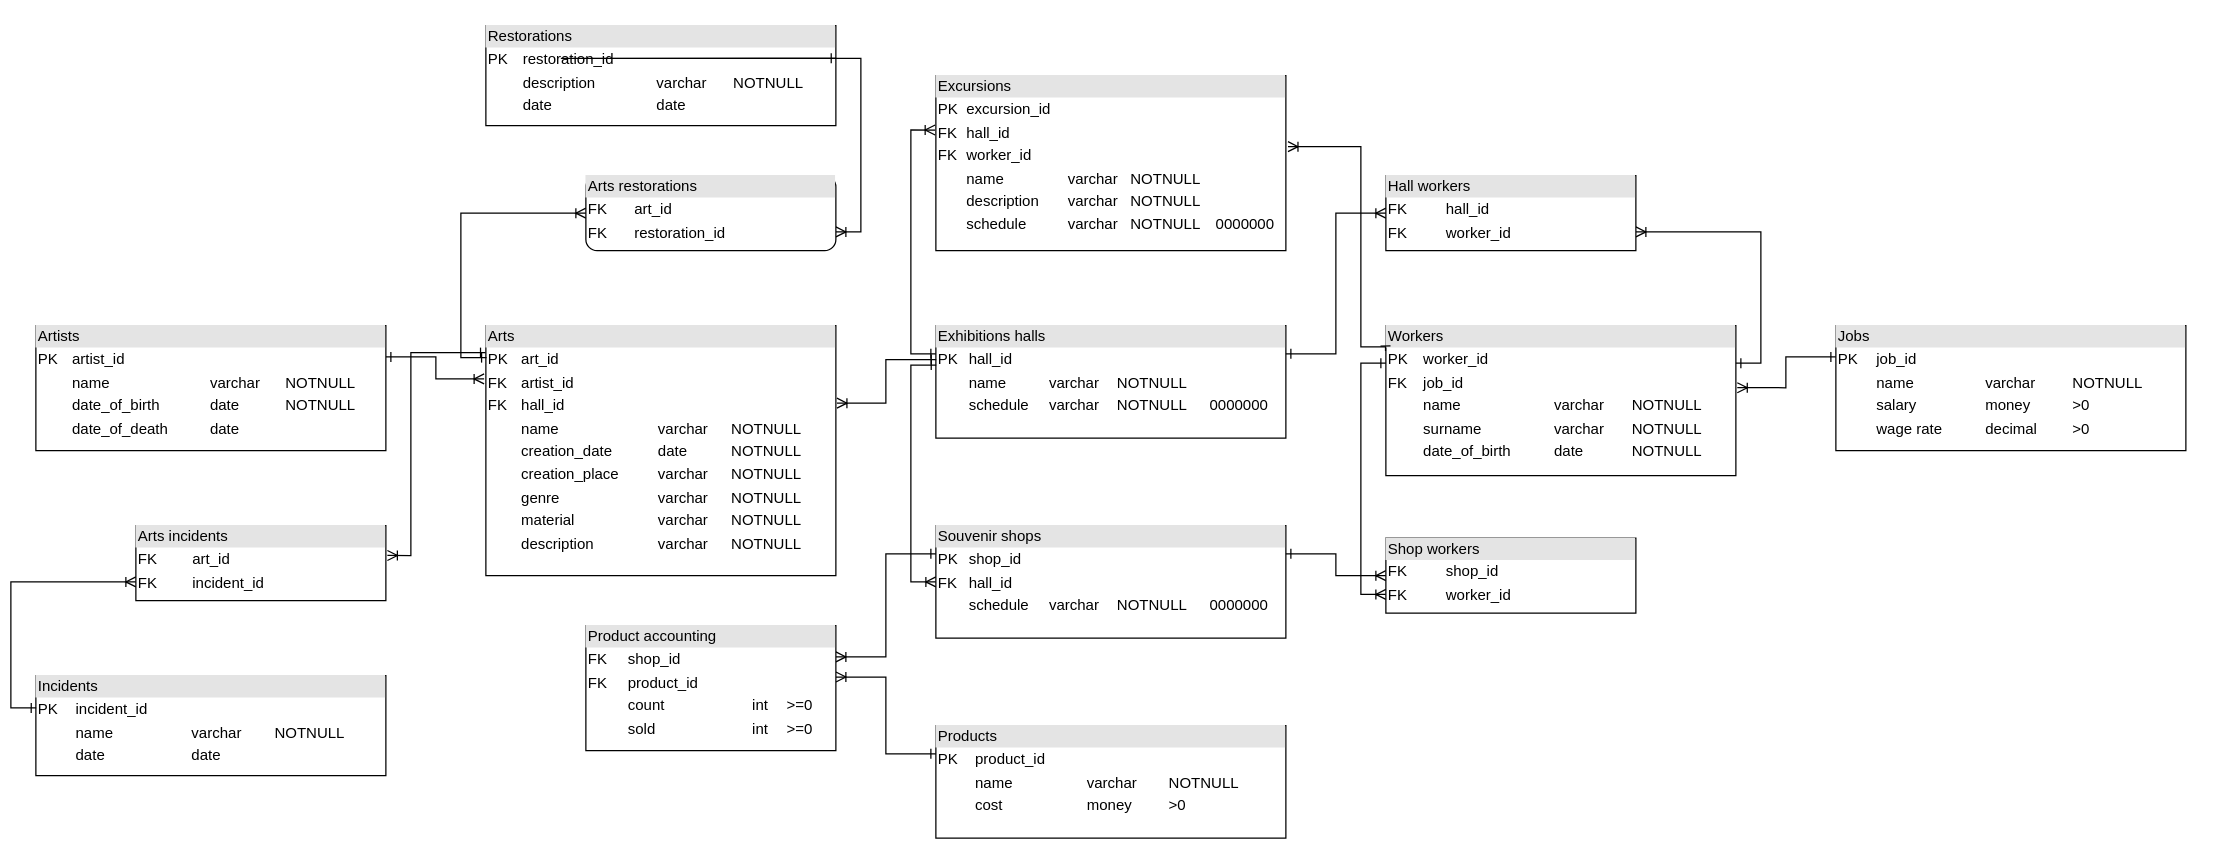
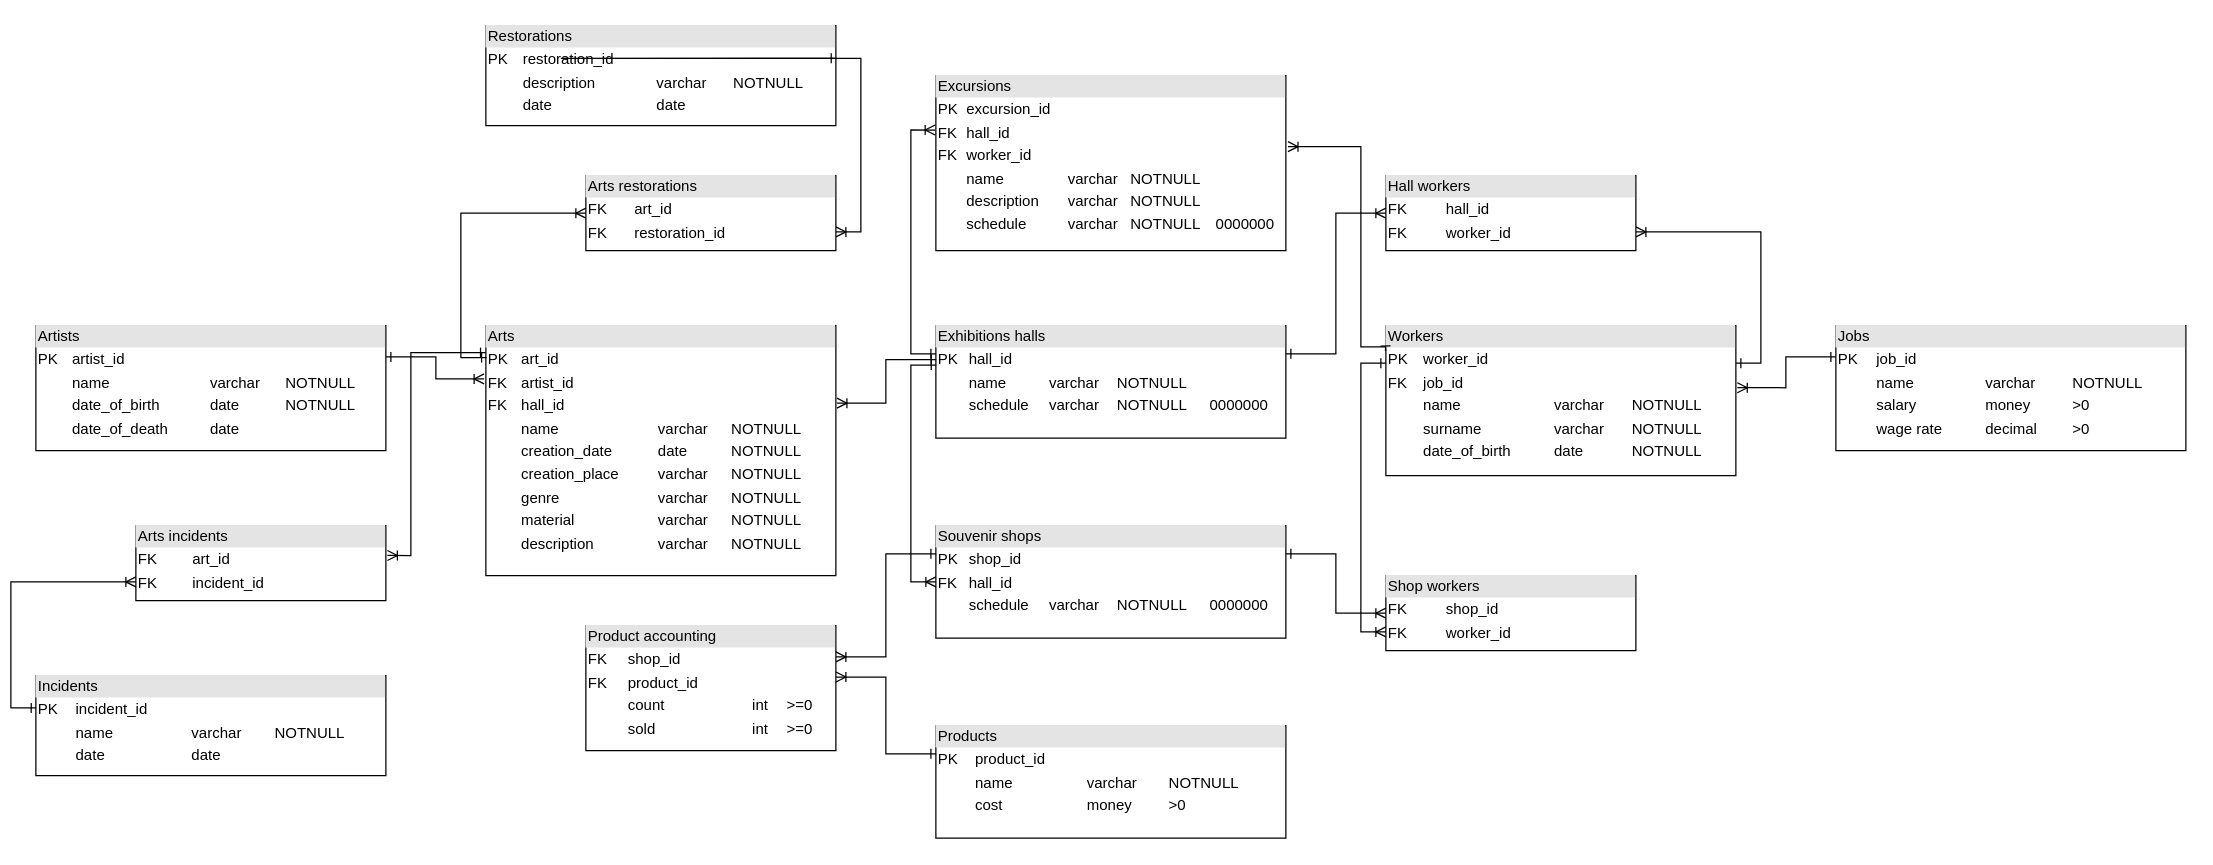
node "Arts restorations FK art_id FK restoration_id": shape rounded rectangle -> rectangle
node "Shop workers FK shop_id FK worker_id": moved (1511, 576) -> (1511, 613)
